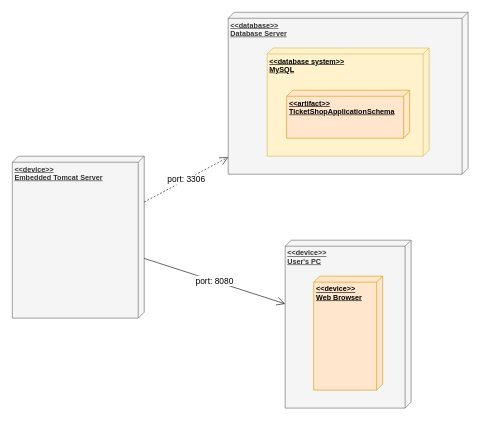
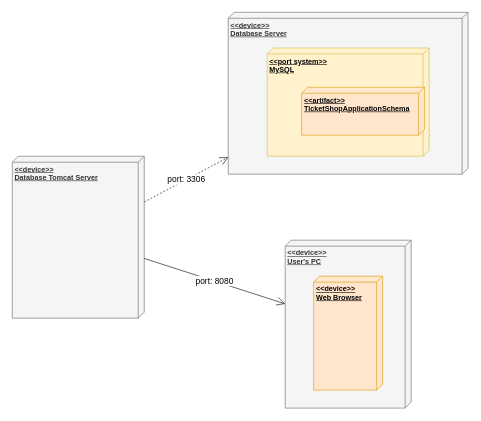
node "<<database>>Database Server": label "<<database>>Database Server" -> "<<device>>Database Server"
node "<<database system>> MySQL": label "<<database system>> MySQL" -> "<<port system>> MySQL"
node "<<artifact>> TicketShopApplicationSchema": moved (348, 114) -> (363, 111)
node "<<device>> Embedded Tomcat Server": label "<<device>> Embedded Tomcat Server" -> "<<device>> Database Tomcat Server"
